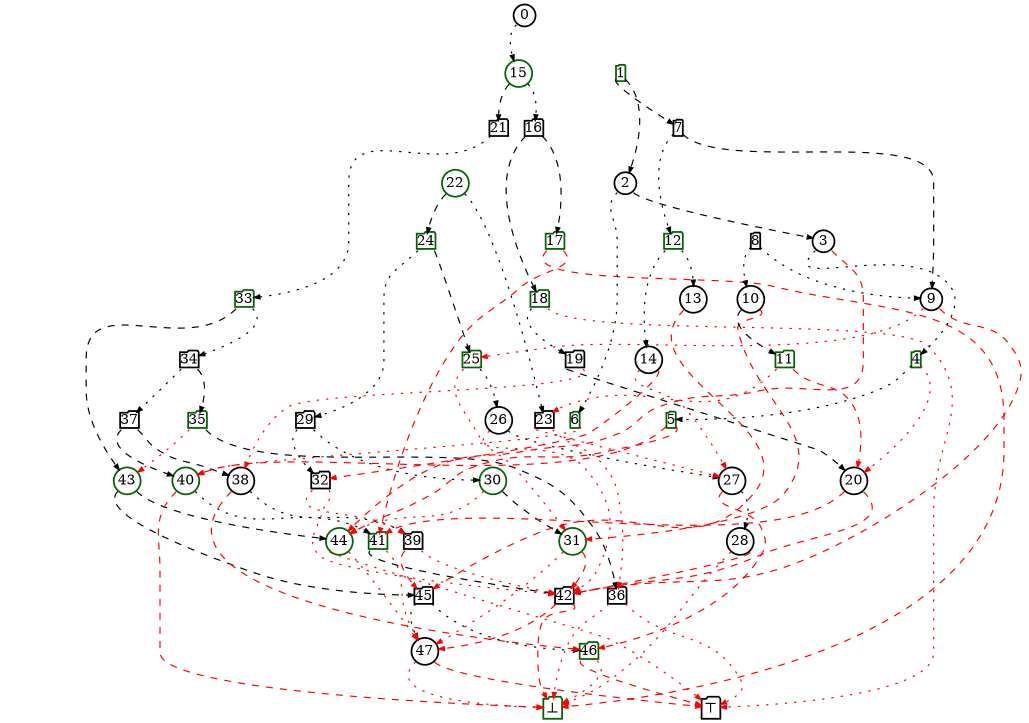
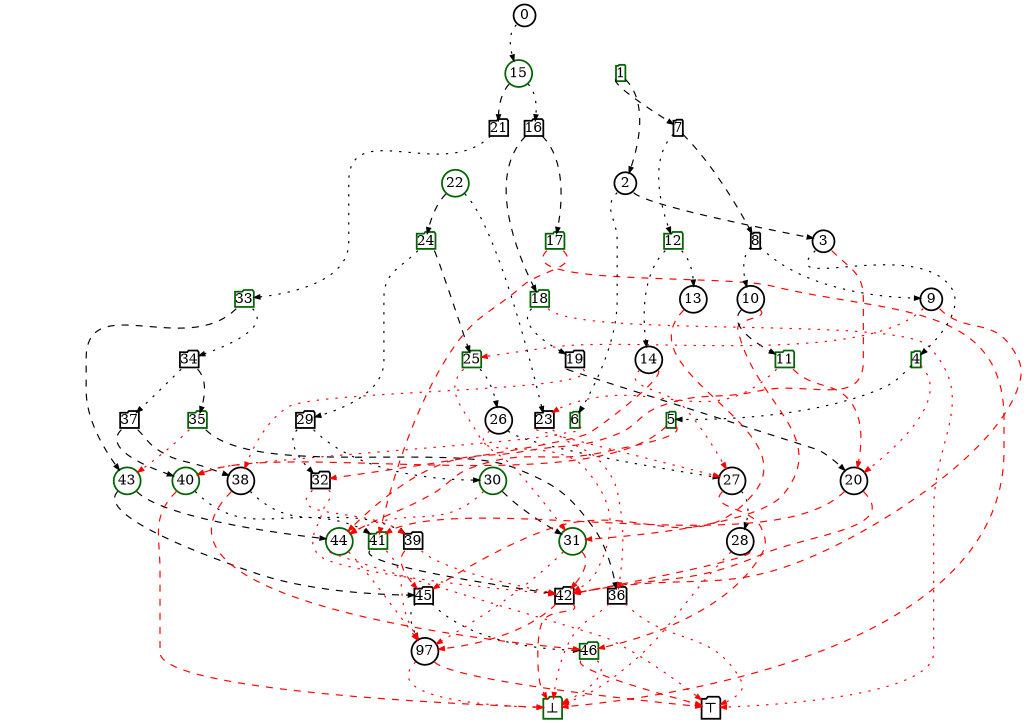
edge "7" -> "9": now "7" -> "8"
node "47": label "47" -> "97"
